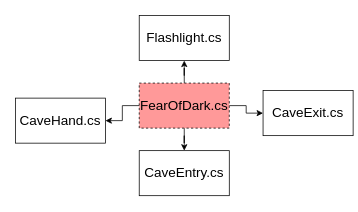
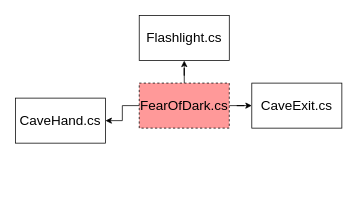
node "CaveExit.cs": moved (308, 113) -> (297, 105)
edge "FearOfDark.cs" -> "CaveEntry.cs": removed
node "CaveEntry.cs": removed
